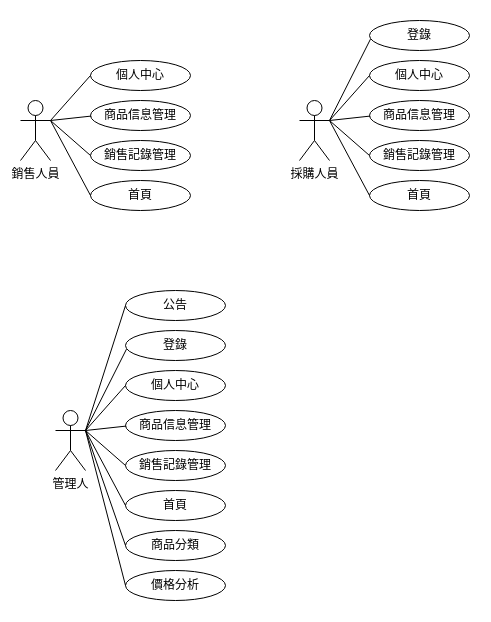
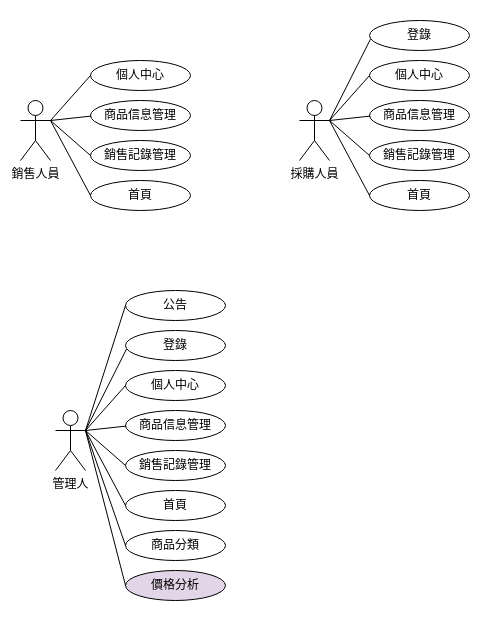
node "價格分析": fillcolor #ffffff -> #e1d5e7
